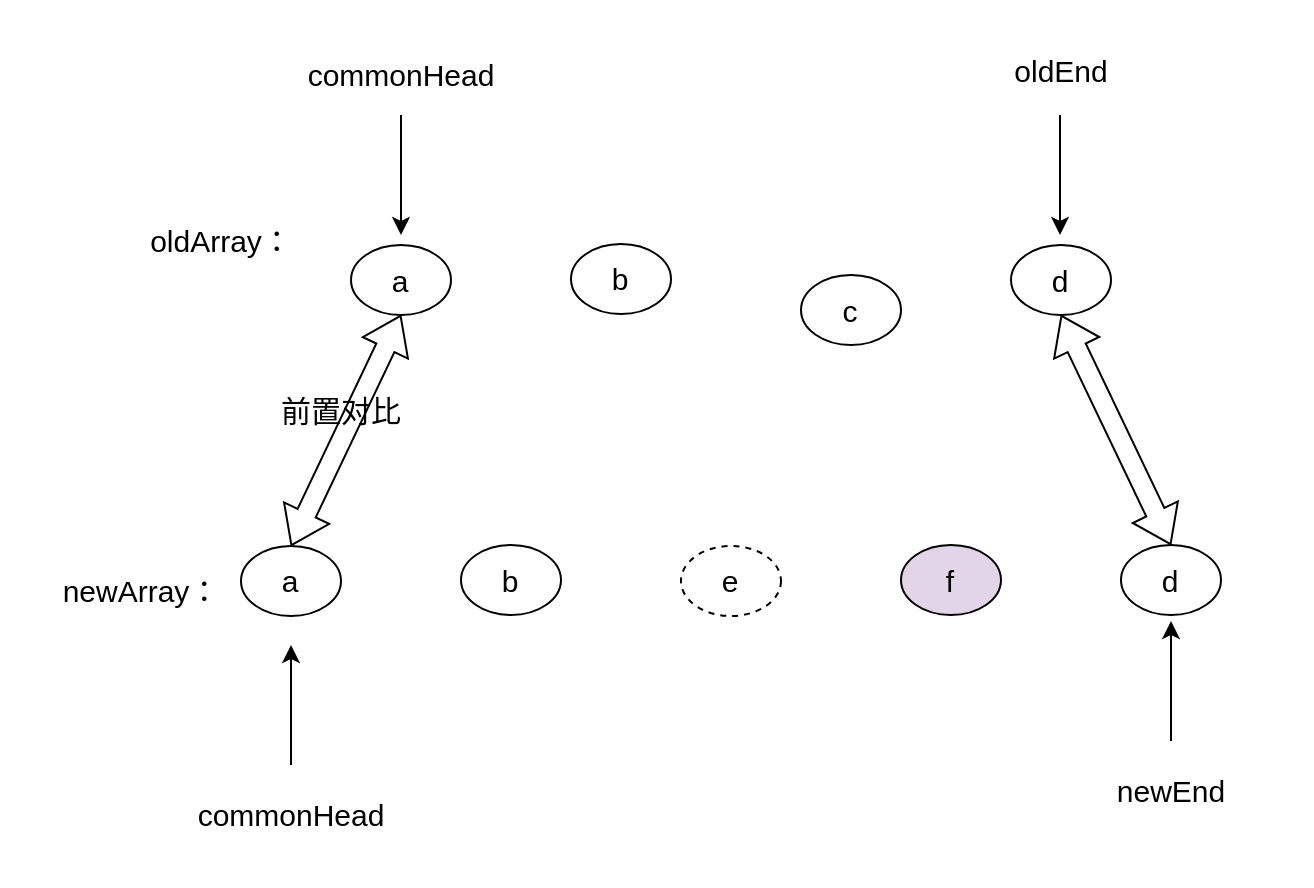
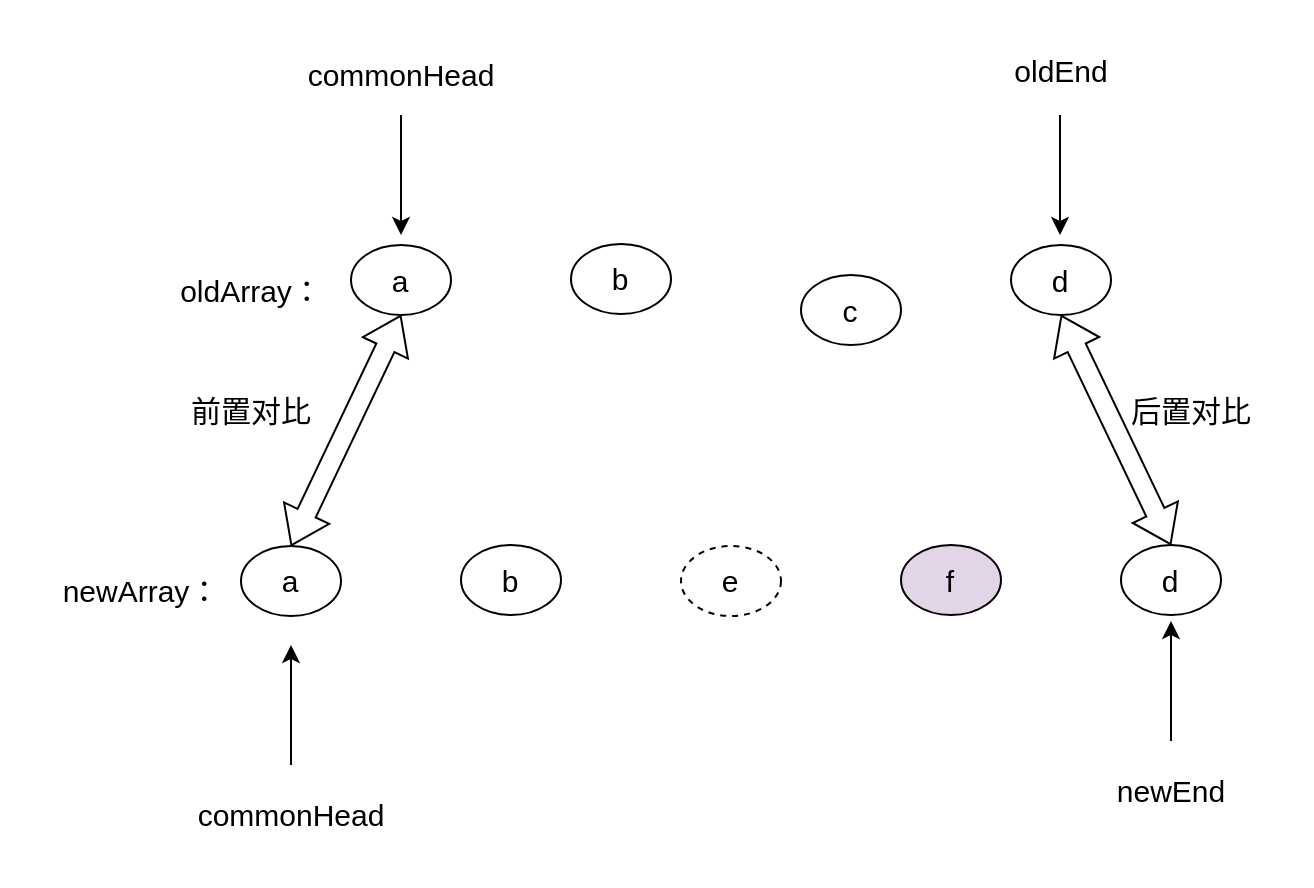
node "oldArray：": moved (221, 240) -> (251, 290)
node "前置对比": moved (341, 411) -> (251, 411)
node "后置对比": added
